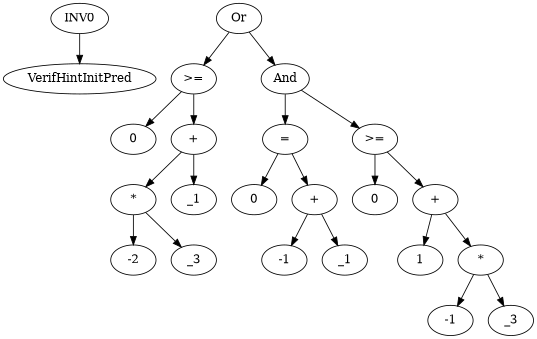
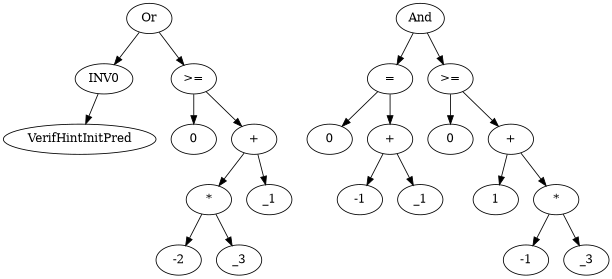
edge "Or" -> "And": now "Or" -> "INV0"
